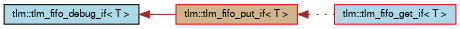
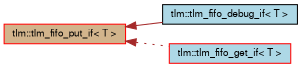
edge "tlm::tlm_fifo_put_if< T >" -> "tlm::tlm_fifo_debug_if< T >": reversed
